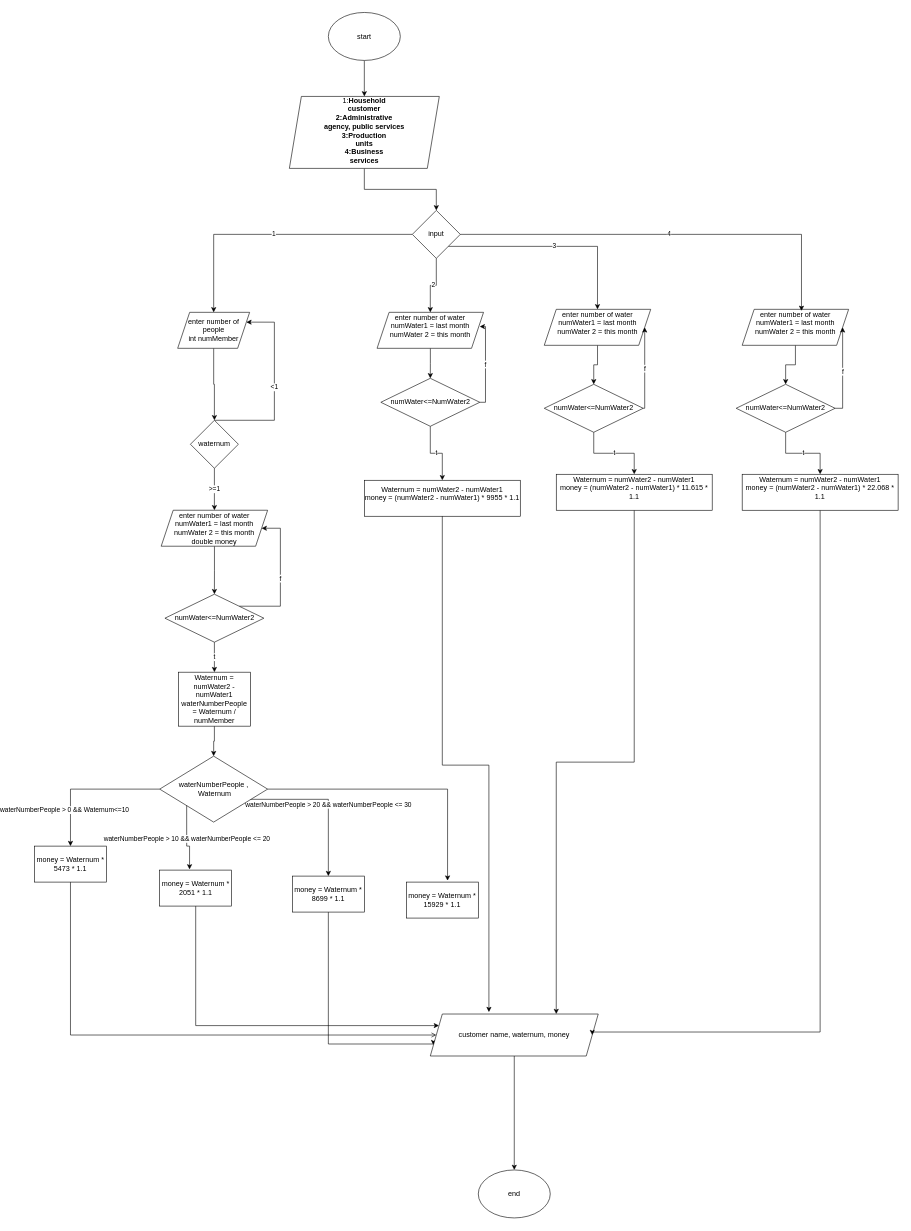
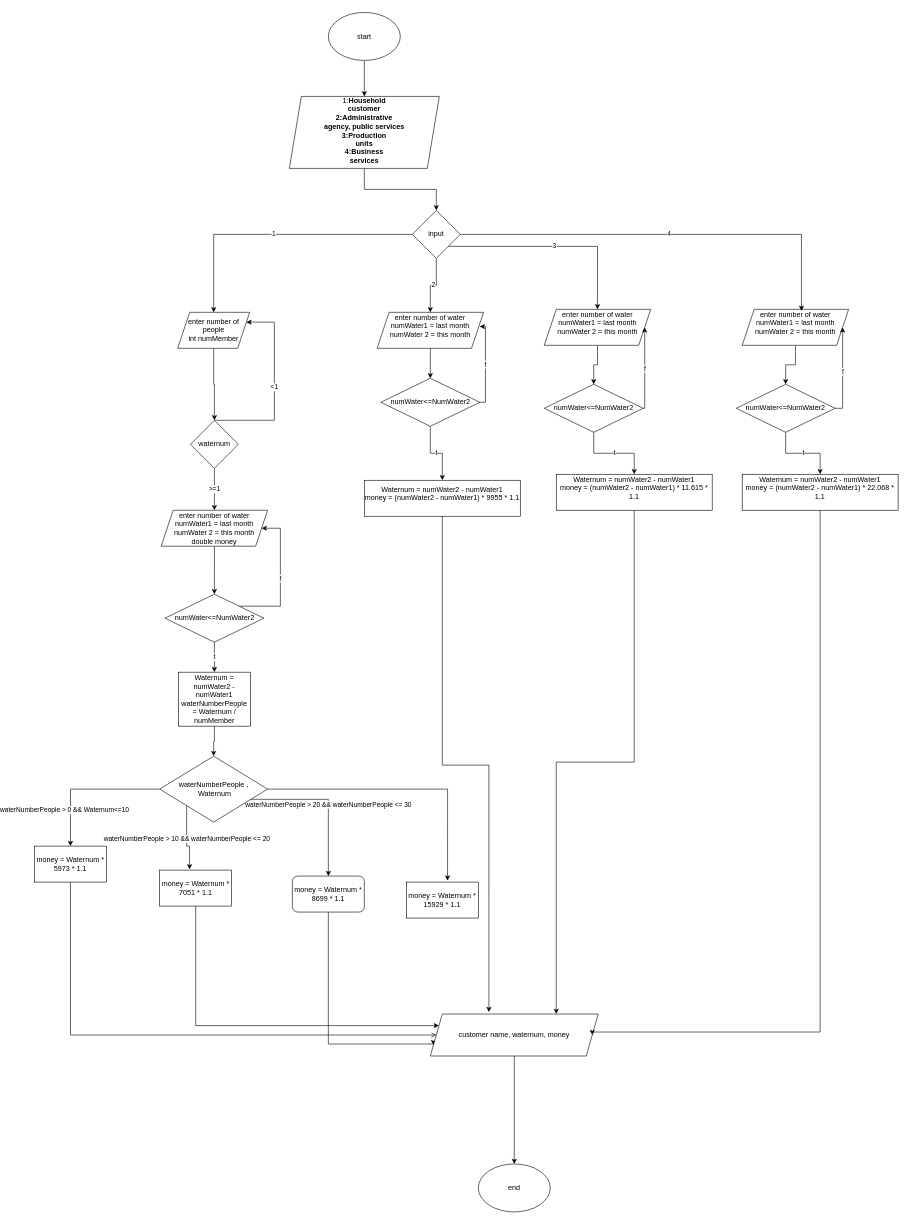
node "money = Waternum * 5473 * 1.1": label "money = Waternum * 5473 * 1.1" -> "money = Waternum * 5973 * 1.1"
node "money = Waternum * 2051 * 1.1": label "money = Waternum * 2051 * 1.1" -> "money = Waternum * 7051 * 1.1"
node "money = Waternum * 8699 * 1.1": shape rectangle -> rounded rectangle
node "end": moved (515, 1194) -> (515, 1188)
